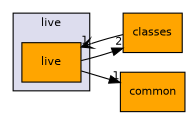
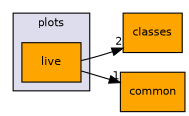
cluster "live": label "live" -> "plots"
edge "classes" -> "live": removed
